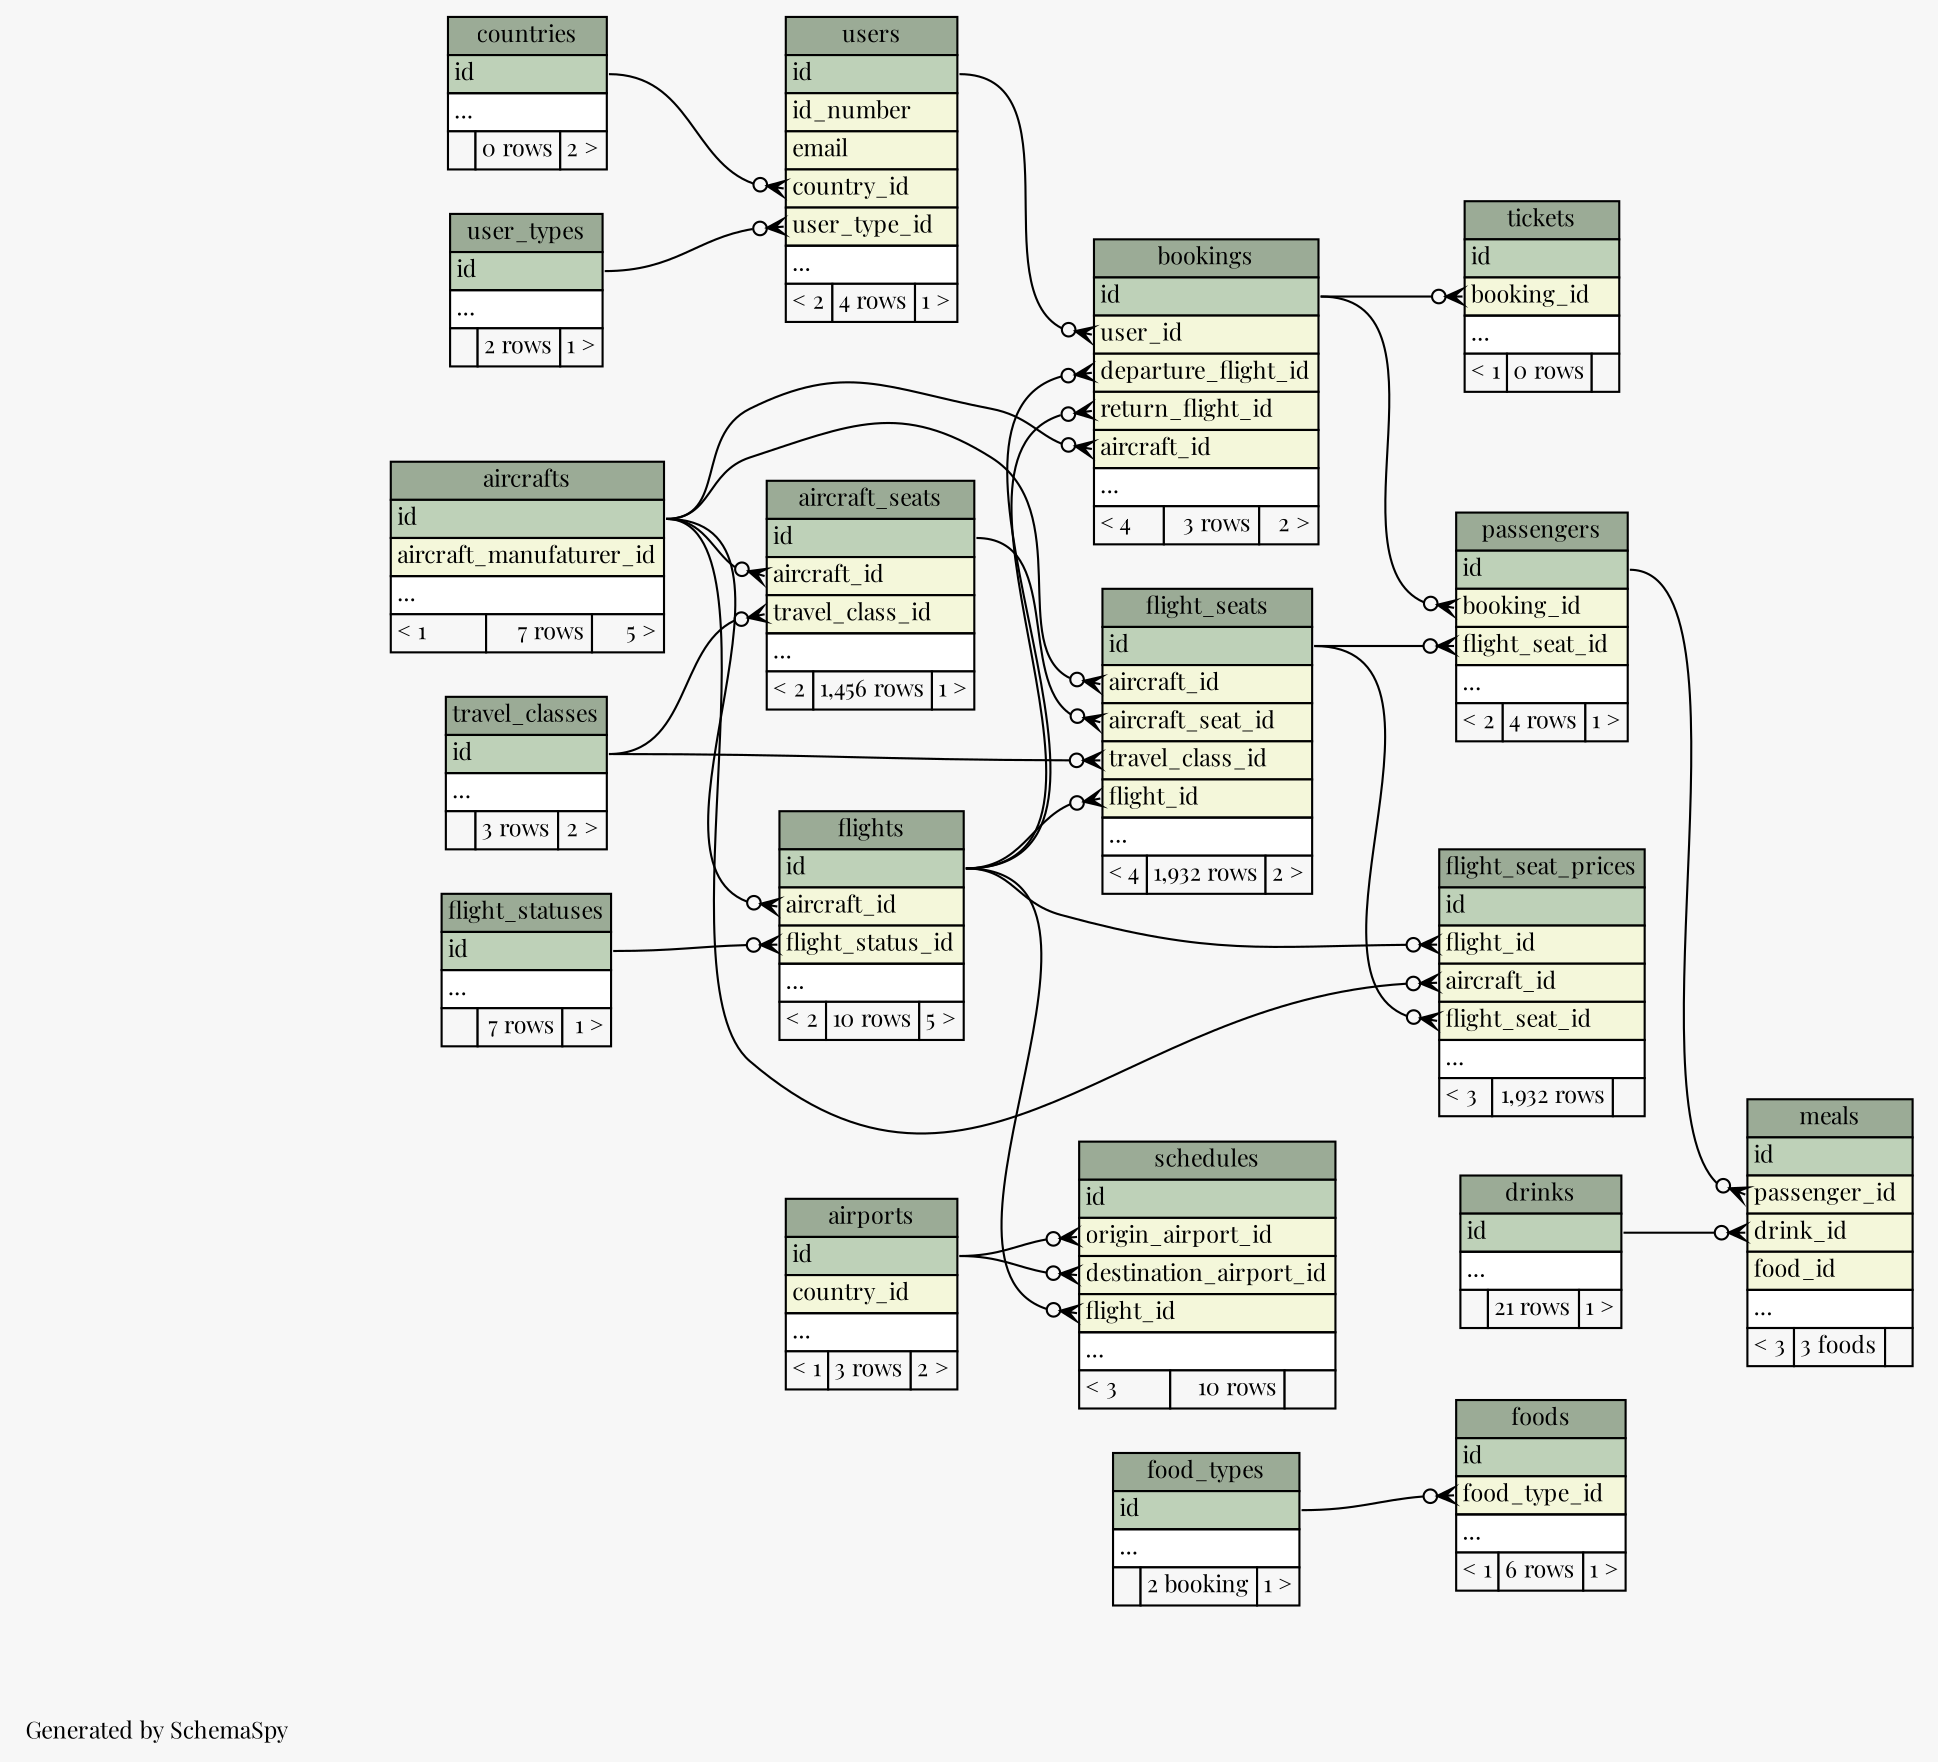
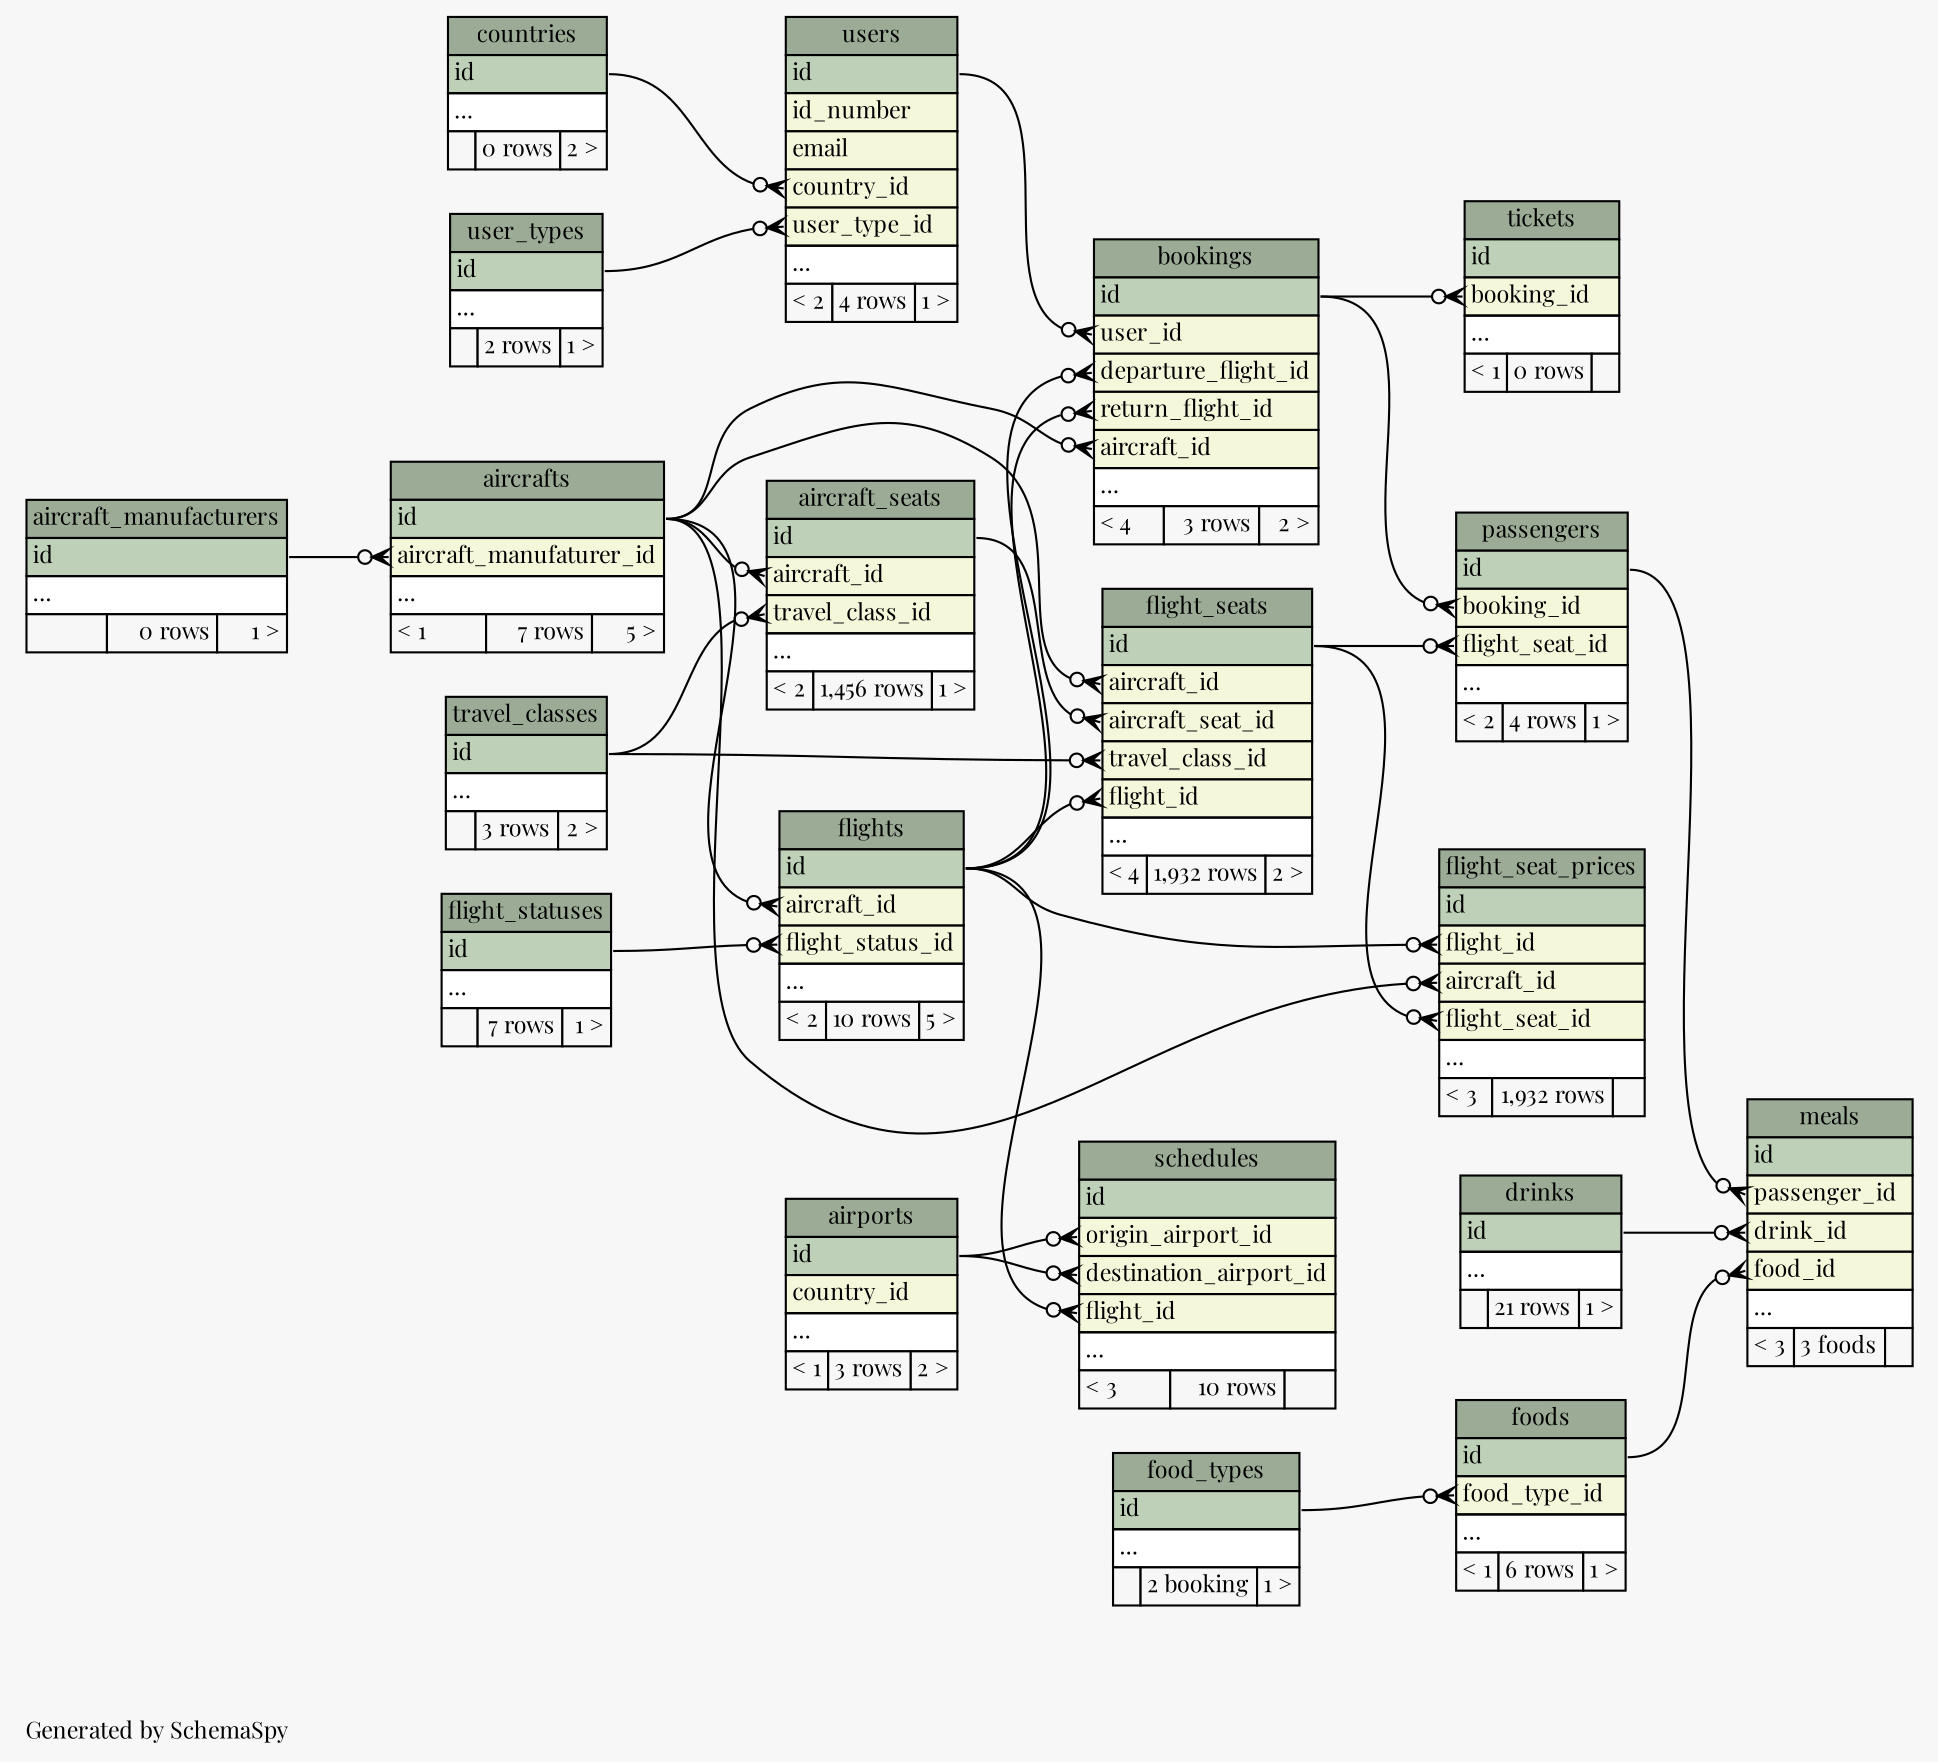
node "aircraft_manufacturers": added
edge "foods" -> "meals": added
